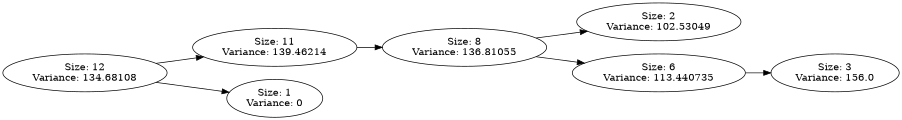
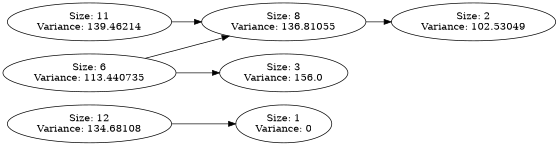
edge "Size: 8 Variance: 136.81055" -> "Size: 6 Variance: 113.440735": reversed
edge "Size: 12 Variance: 134.68108" -> "Size: 11 Variance: 139.46214": removed
